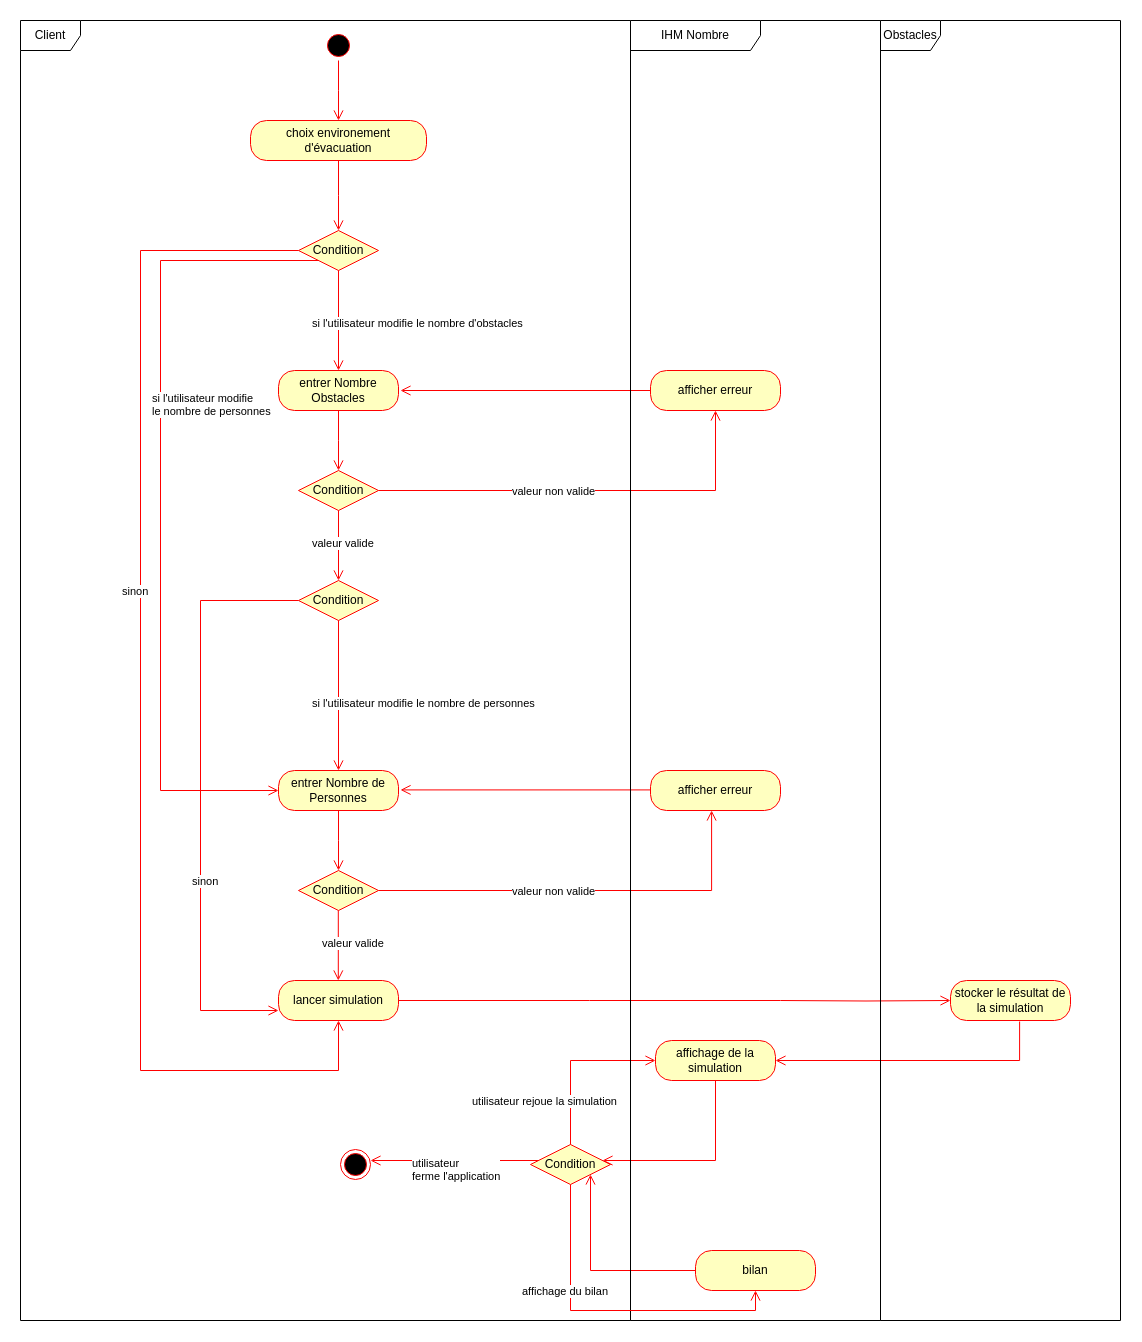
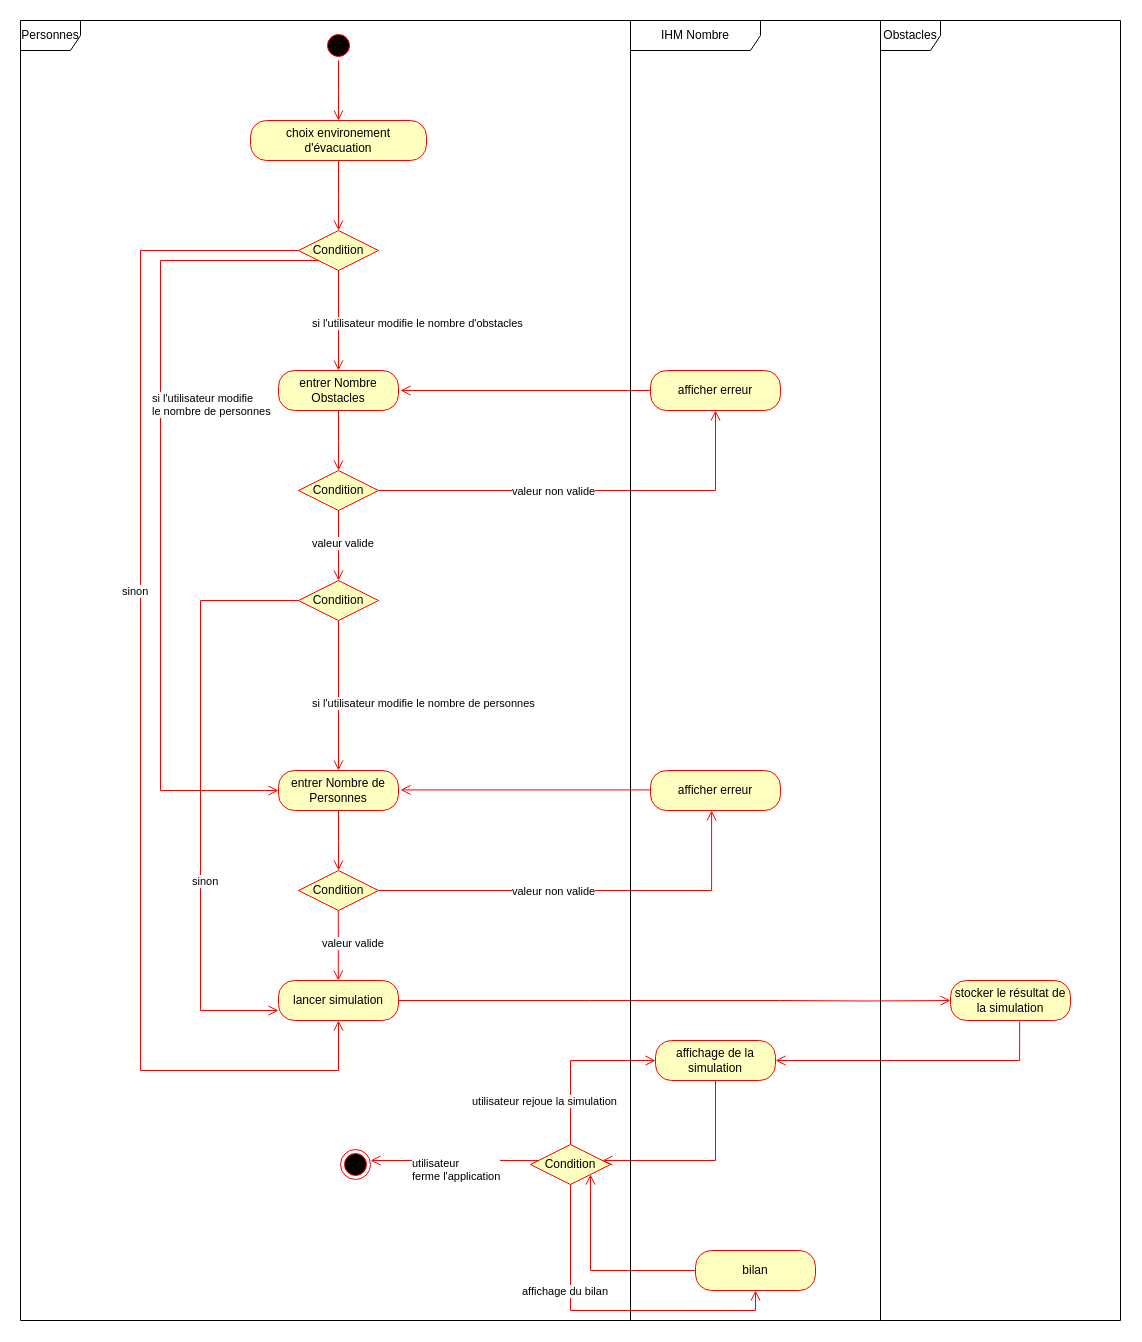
node "Client": label "Client" -> "Personnes"
